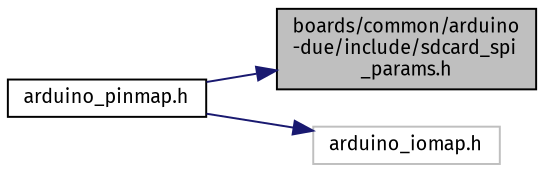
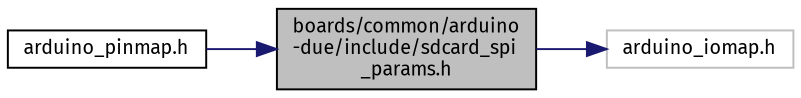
edge "arduino_pinmap.h" -> "arduino_iomap.h": now "boards/common/arduino -due/include/sdcard_spi _params.h" -> "arduino_iomap.h"
